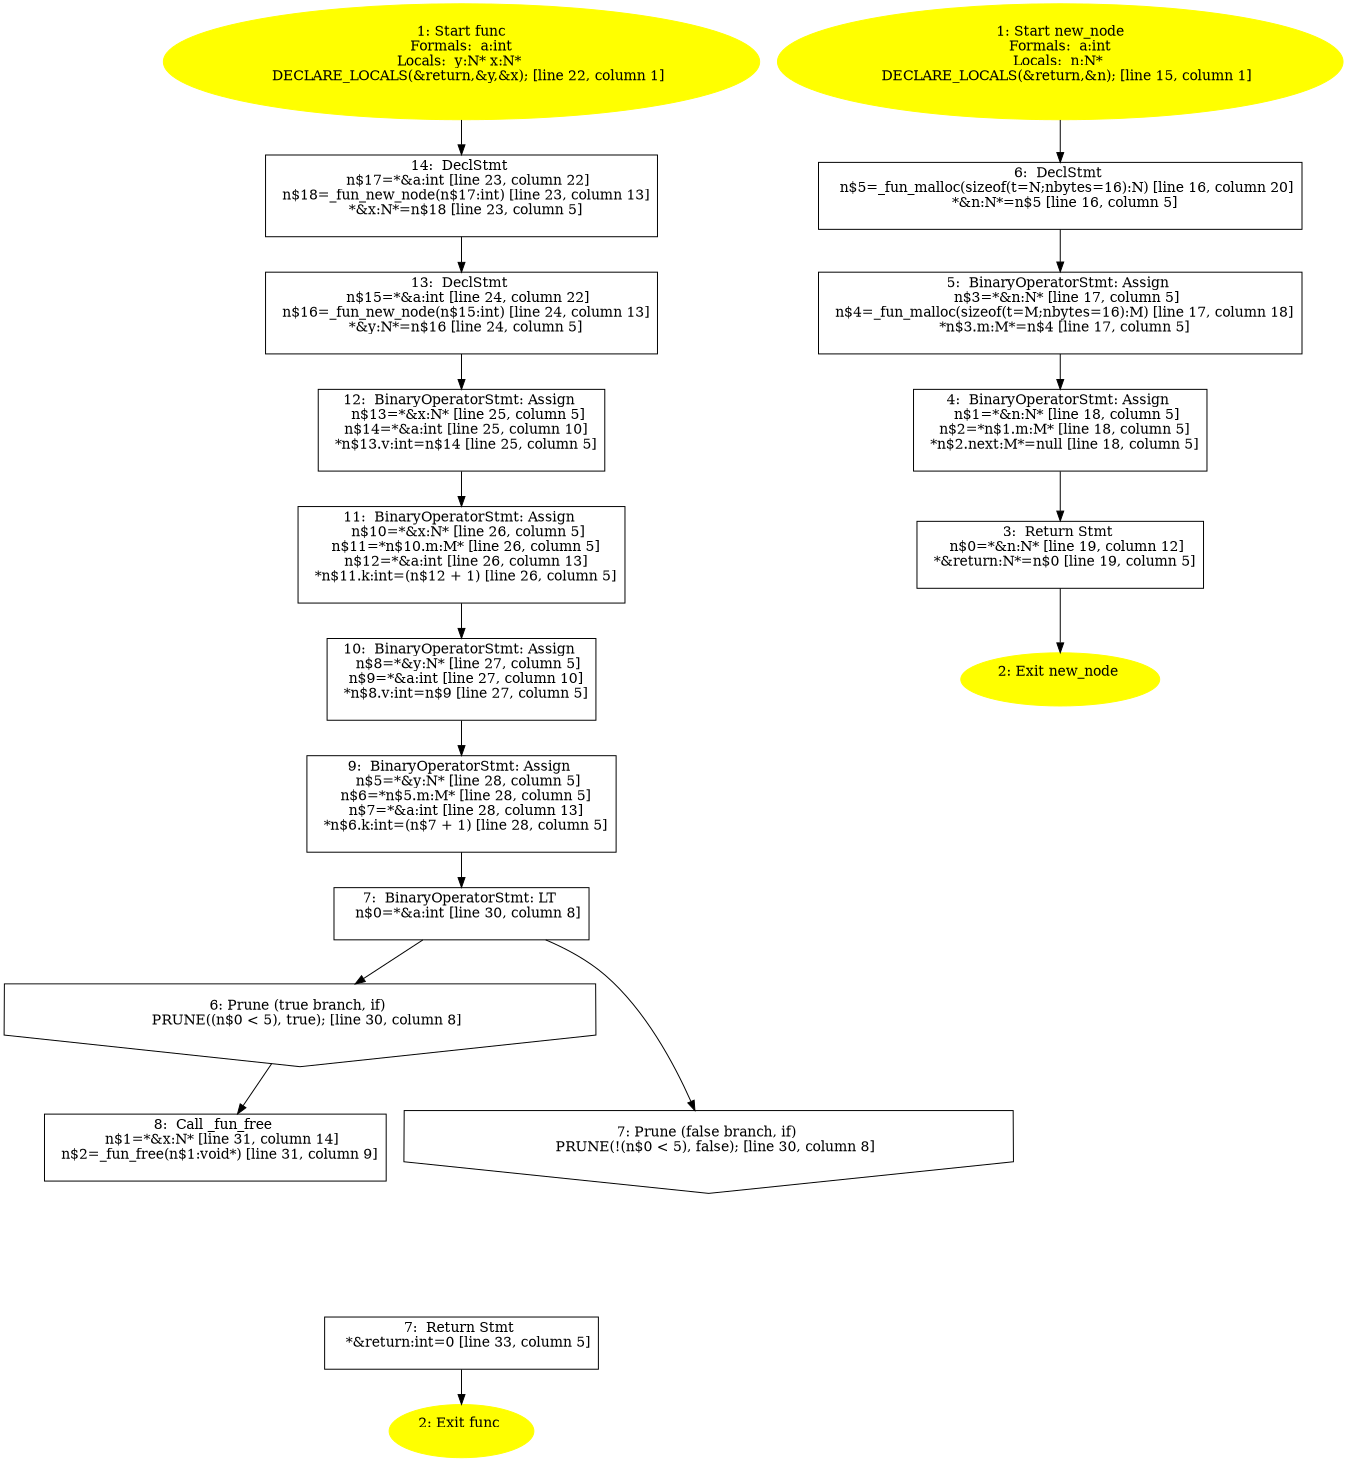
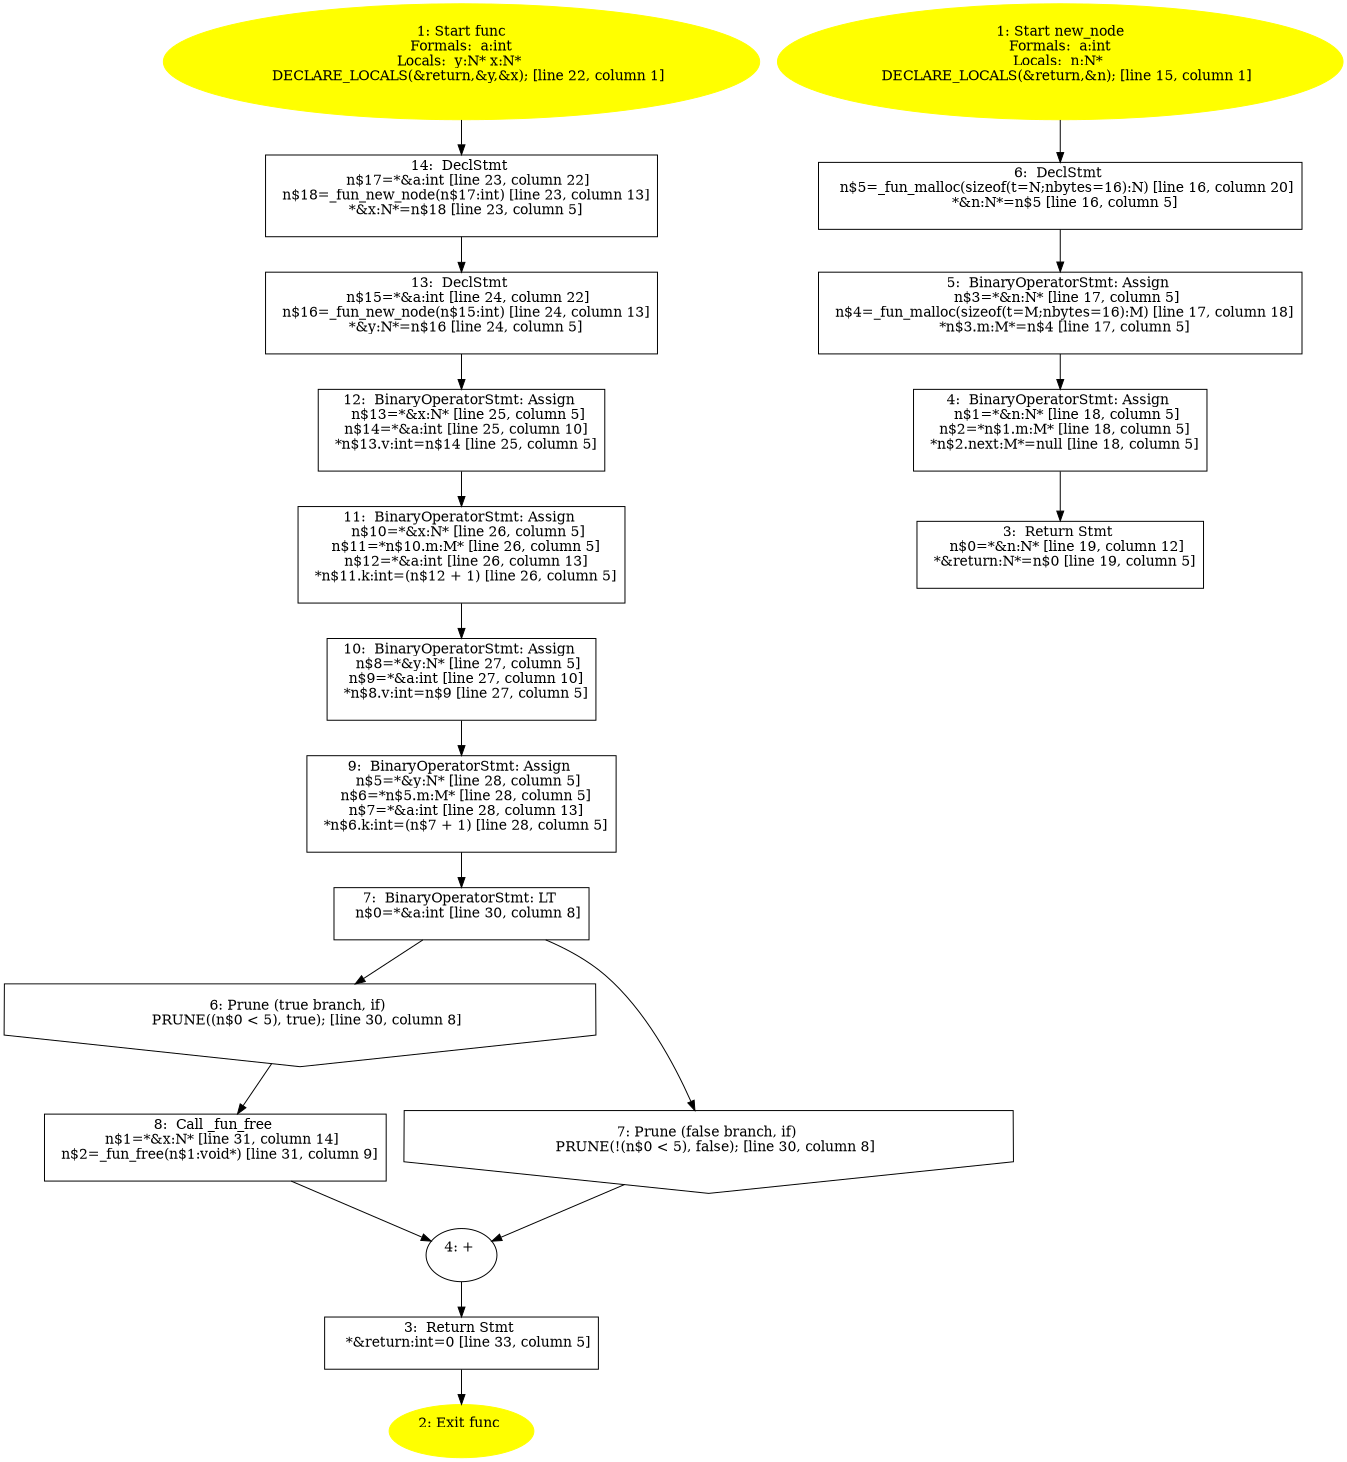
node "2: Exit new_node": removed
node "4: +": added
node "7:  Return Stmt *&return:int=0 [line 33, column 5]": label "7:  Return Stmt *&return:int=0 [line 33, column 5]" -> "3:  Return Stmt *&return:int=0 [line 33, column 5]"
